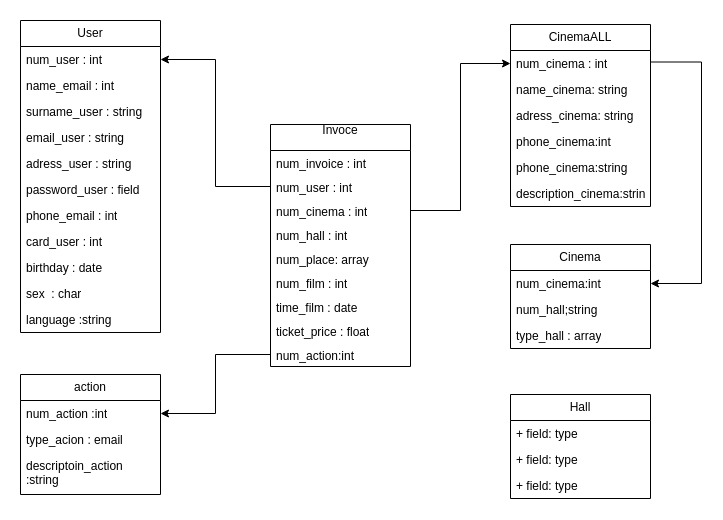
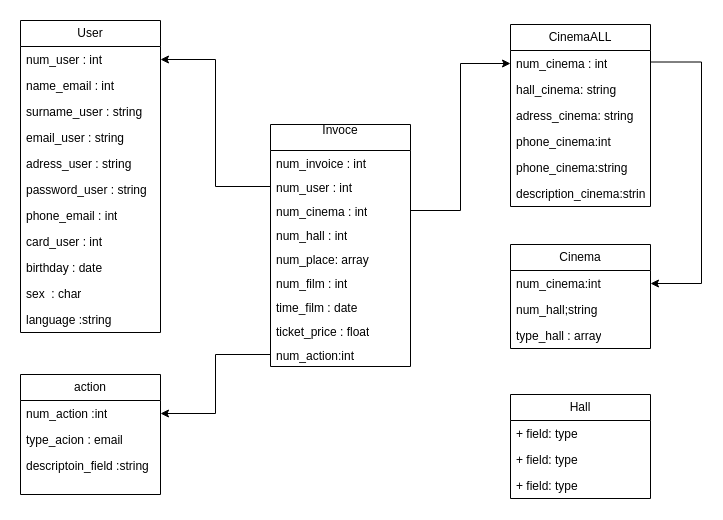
node "name_cinema: string": label "name_cinema: string" -> "hall_cinema: string"
node "password_user : field": label "password_user : field" -> "password_user : string"
node "descriptoin_action :string": label "descriptoin_action :string" -> "descriptoin_field :string"
